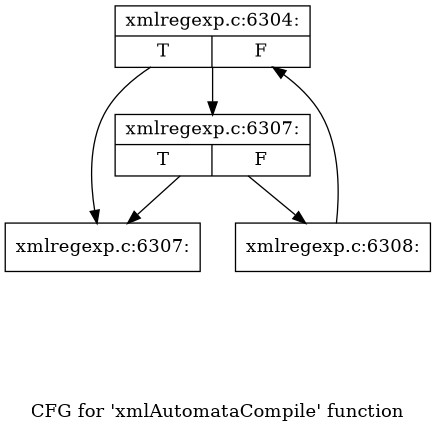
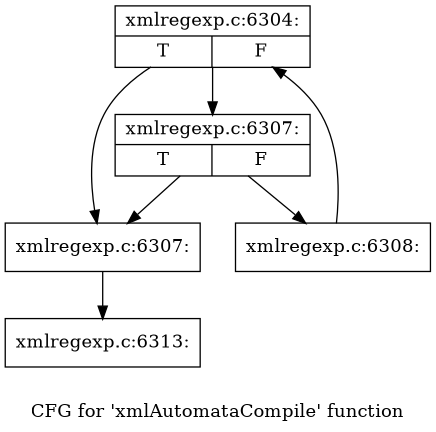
node "xmlregexp.c:6313:": added
